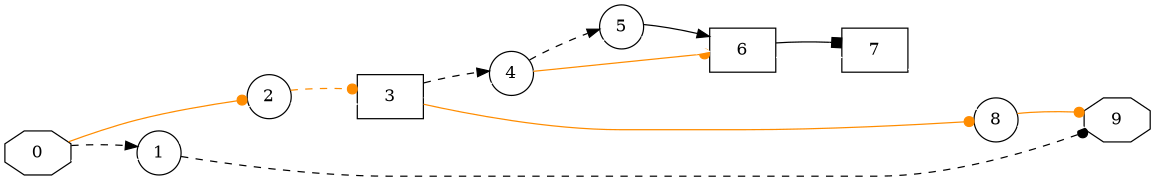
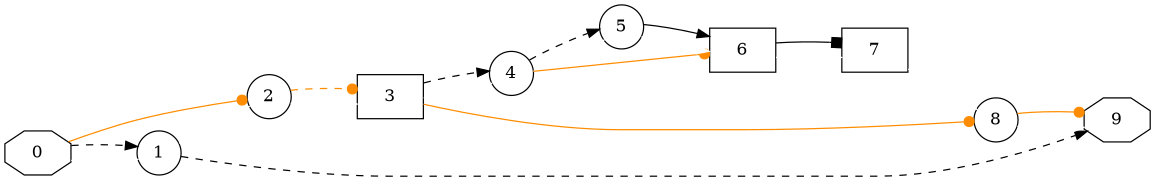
edge "1" -> "9": arrowhead dot -> normal
